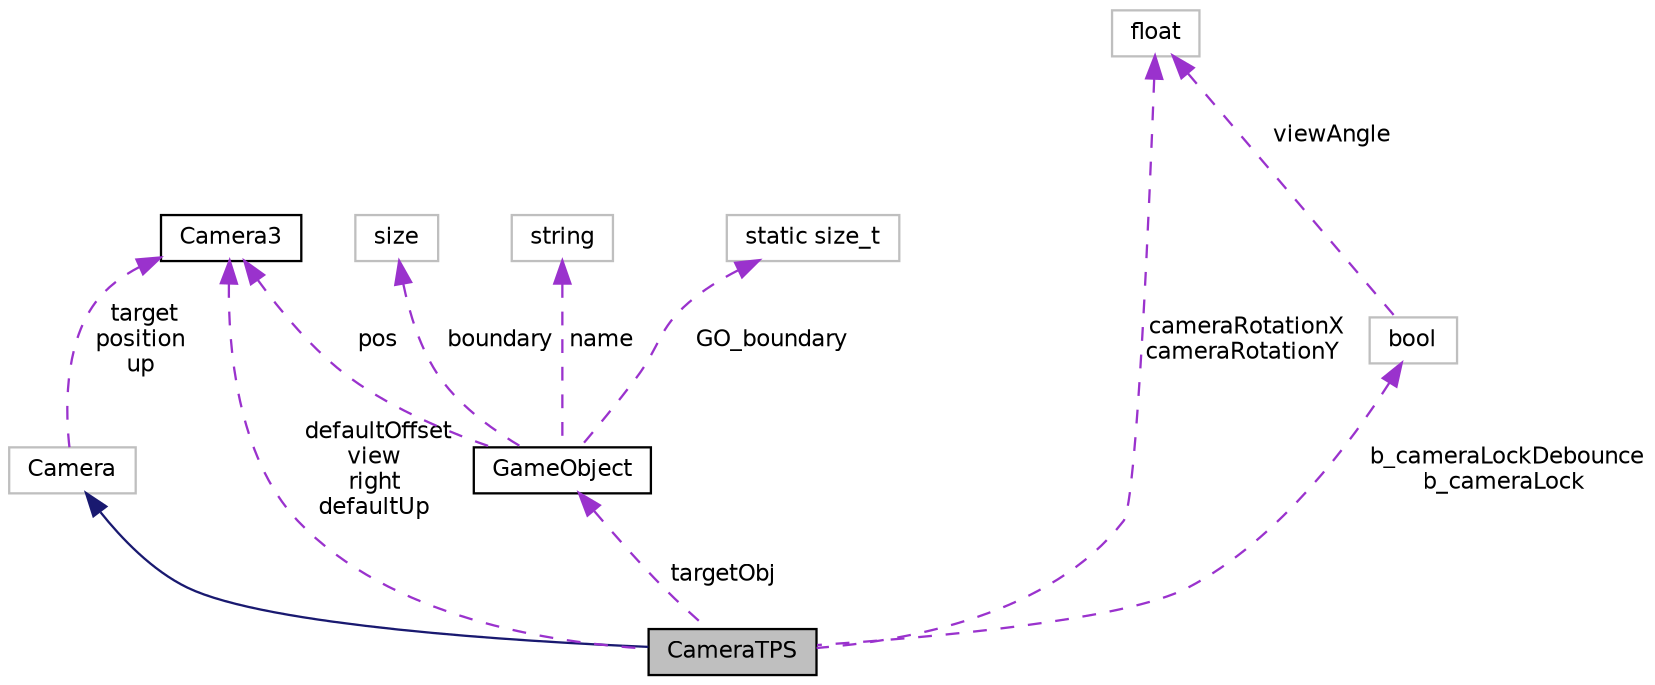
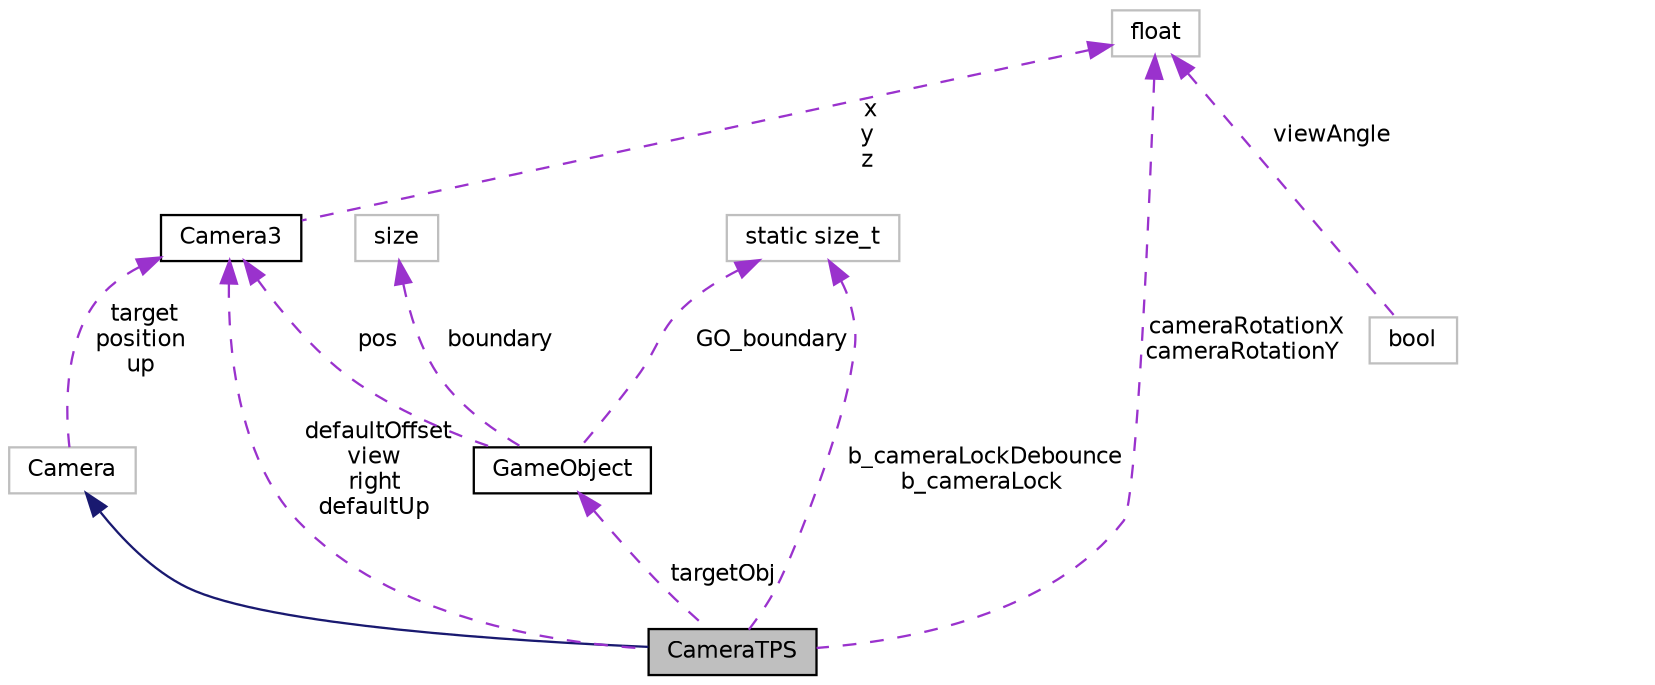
edge "Camera3" -> "float": added, label "x y z"
node "string": removed
edge "CameraTPS" -> "bool": now "CameraTPS" -> "static size_t"
